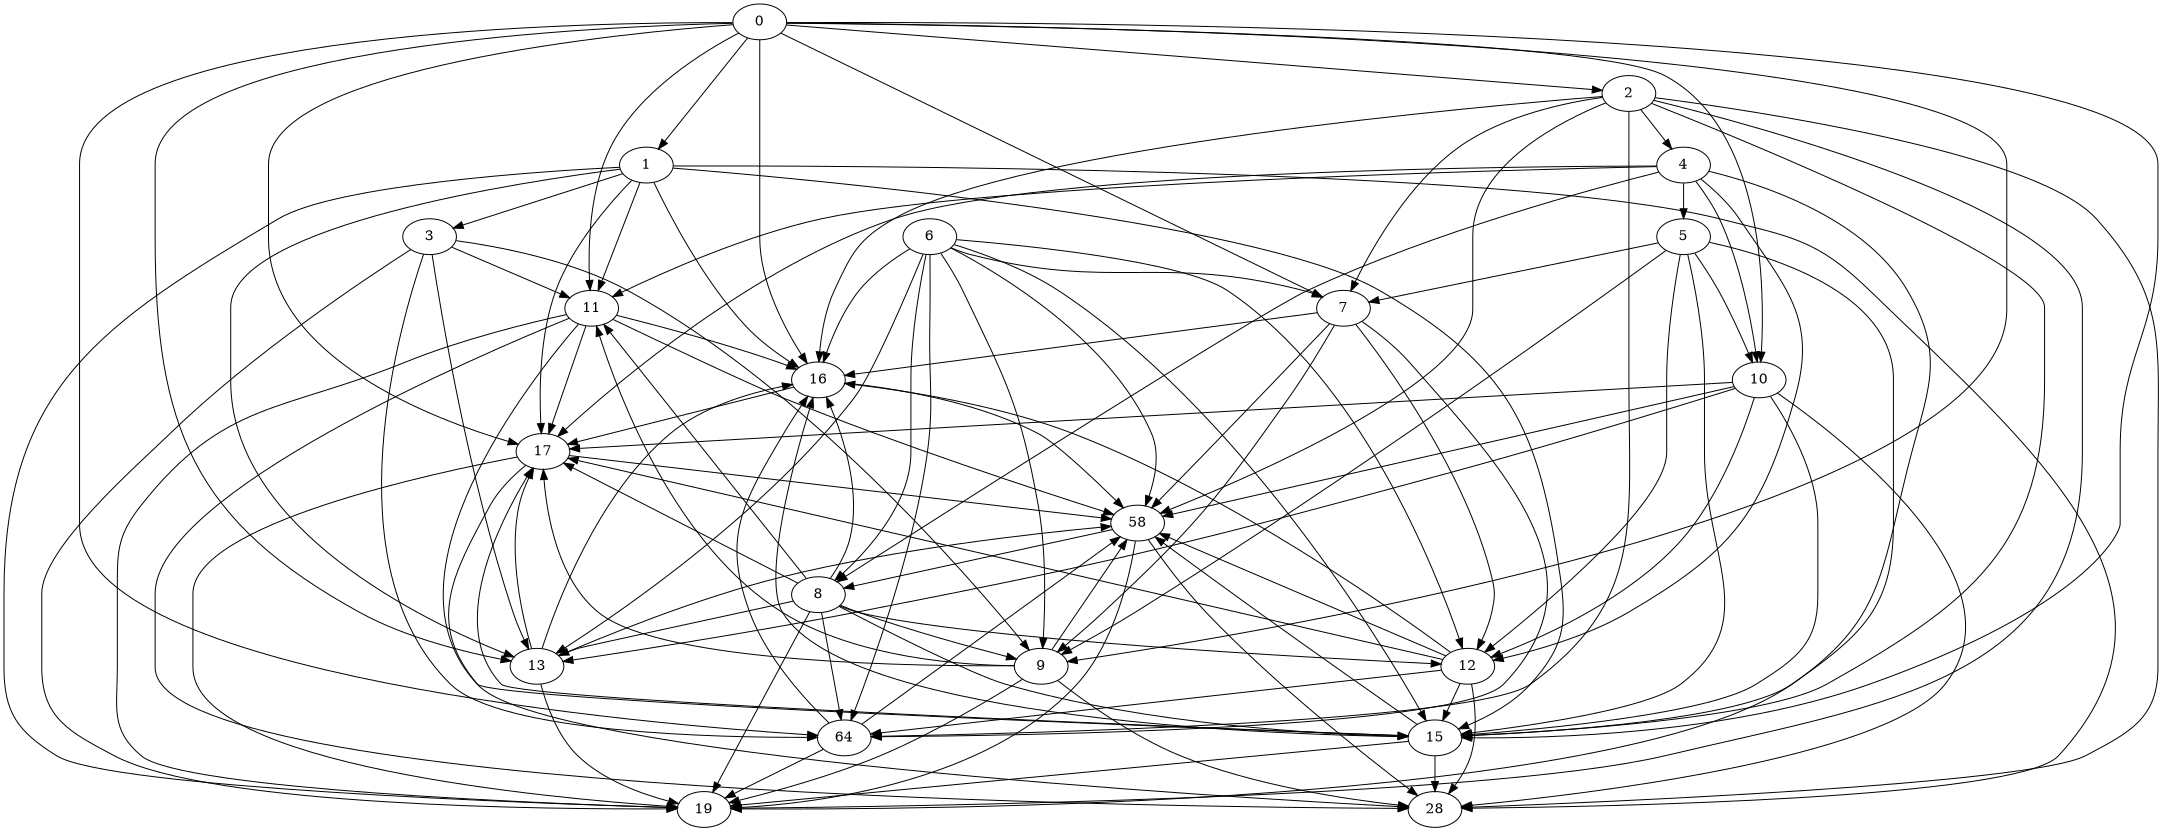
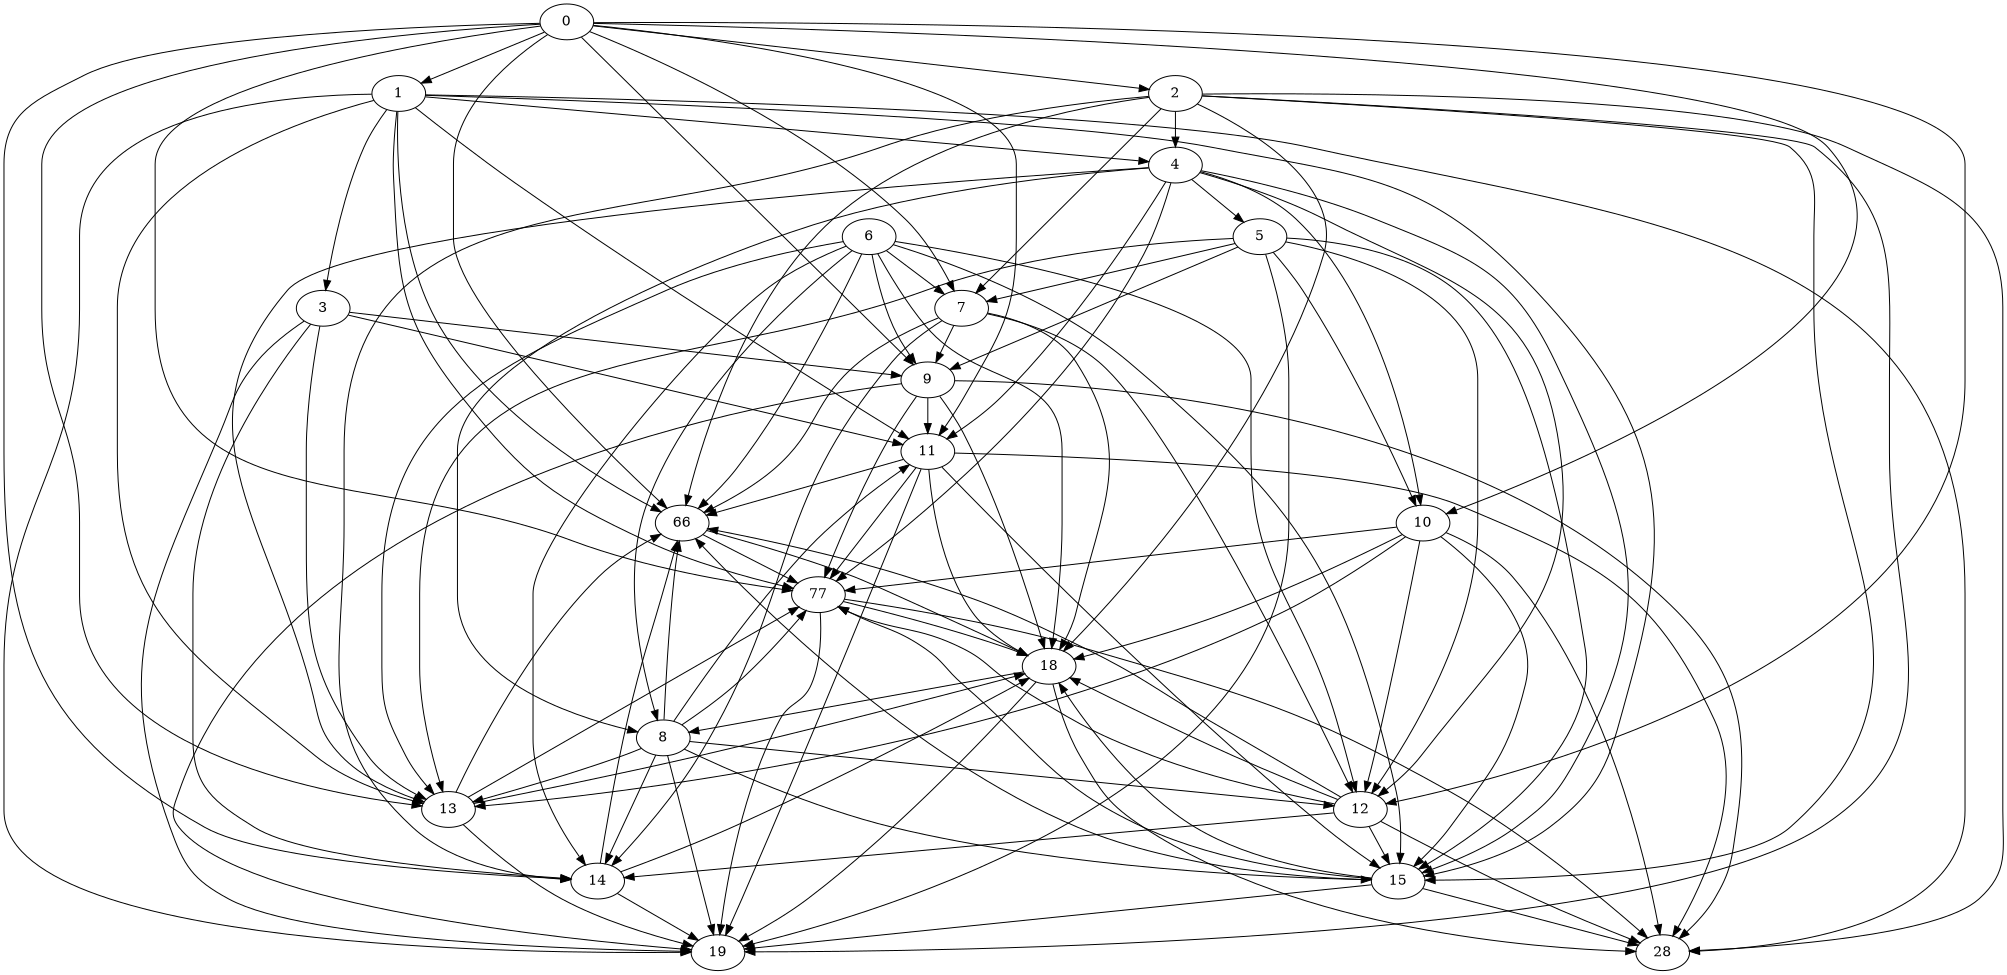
edge "0" -> "15": now "0" -> "12"
edge "1" -> "4": added
edge "4" -> "13": added
edge "5" -> "13": added
node "16": label "16" -> "66"
node "17": label "17" -> "77"
node "58": label "58" -> "18"
edge "8" -> "9": removed
node "64": label "64" -> "14"
